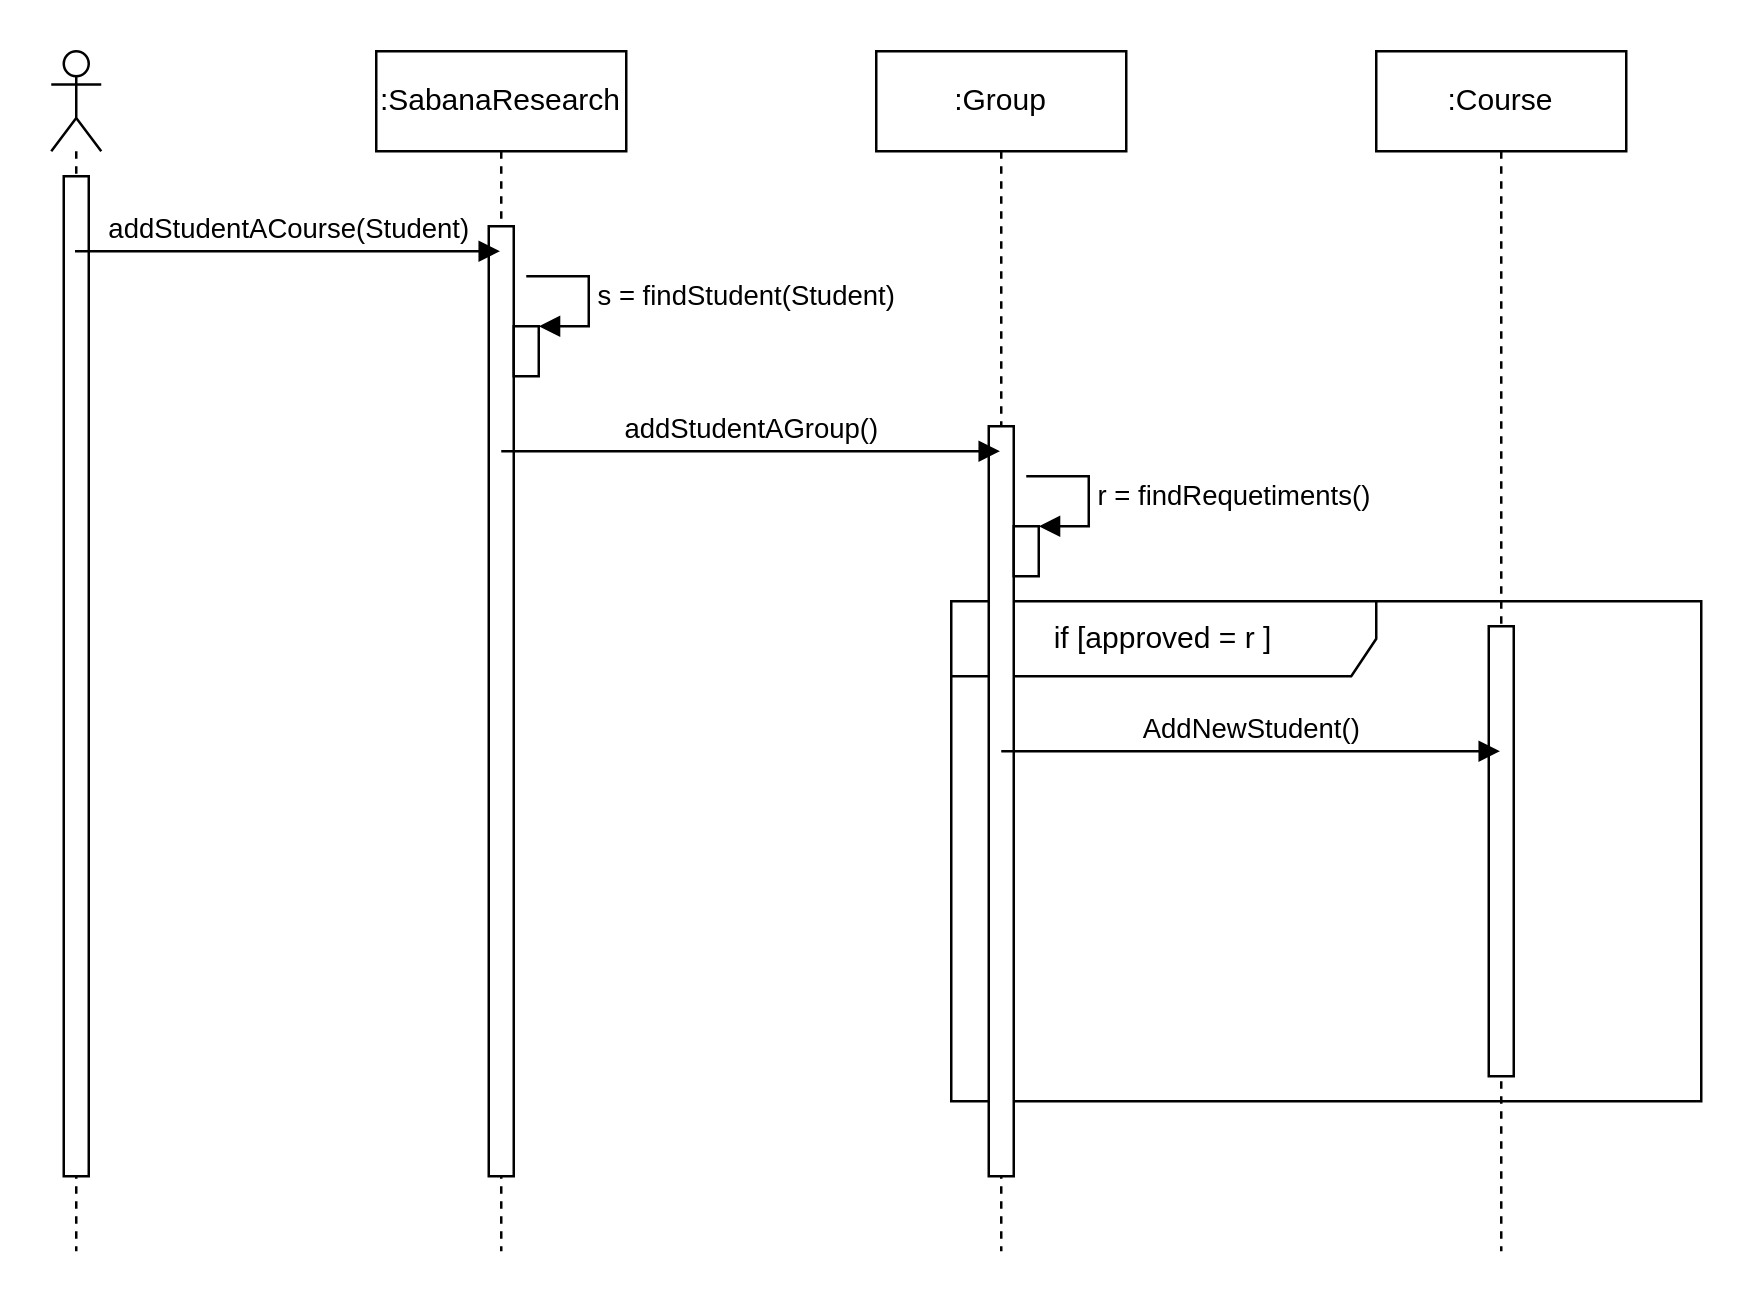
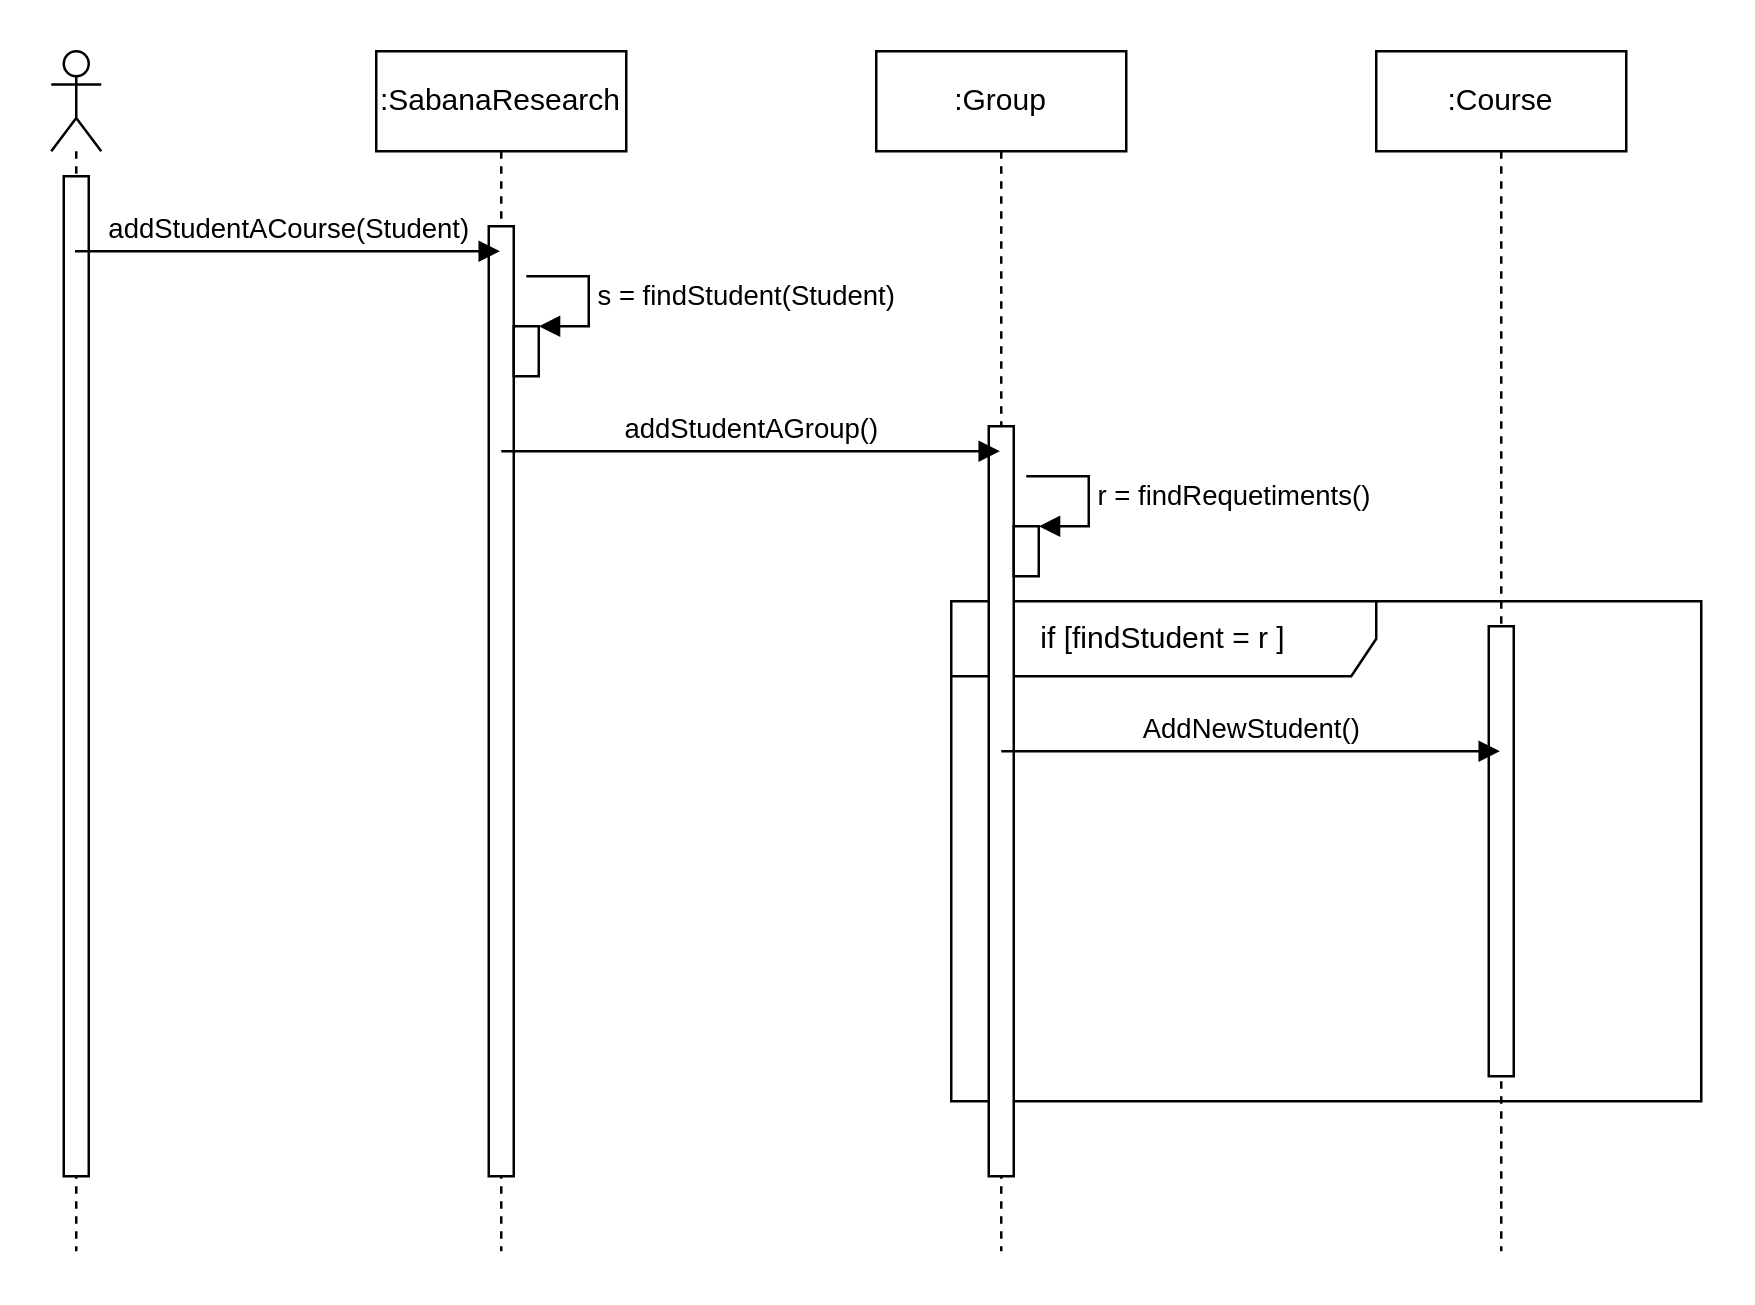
node "if [approved = r ]": label "if [approved = r ]" -> "if [findStudent = r ]"
